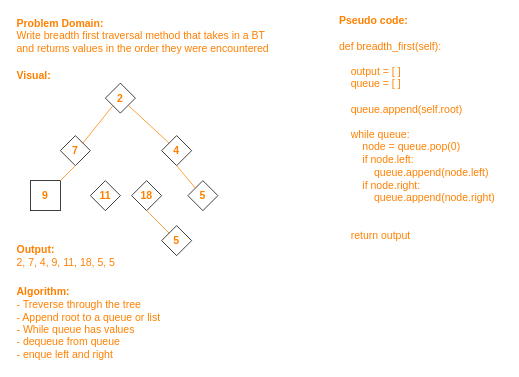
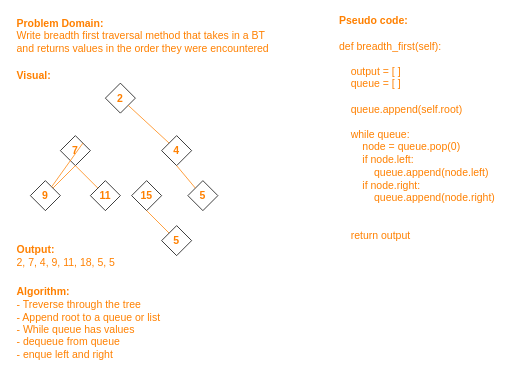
edge "2" -- "7": now "9" -- "7"
edge "7" -- "11": added
node "9": shape rectangle -> diamond
node "18": label "18" -> "15"
